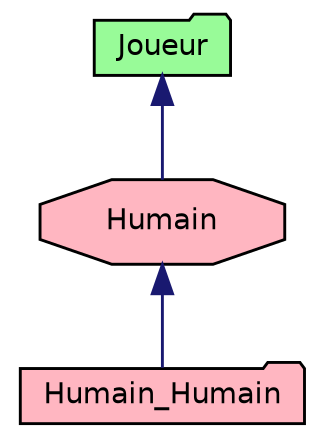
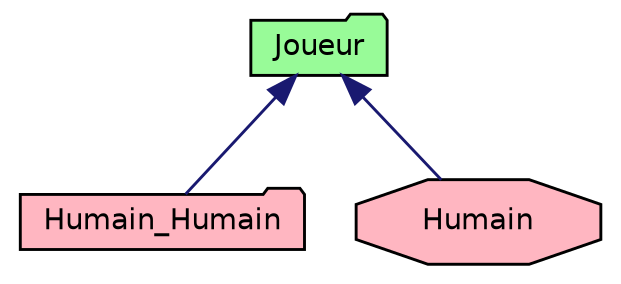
edge "Humain_Humain" -> "Humain": now "Humain_Humain" -> "Joueur"
